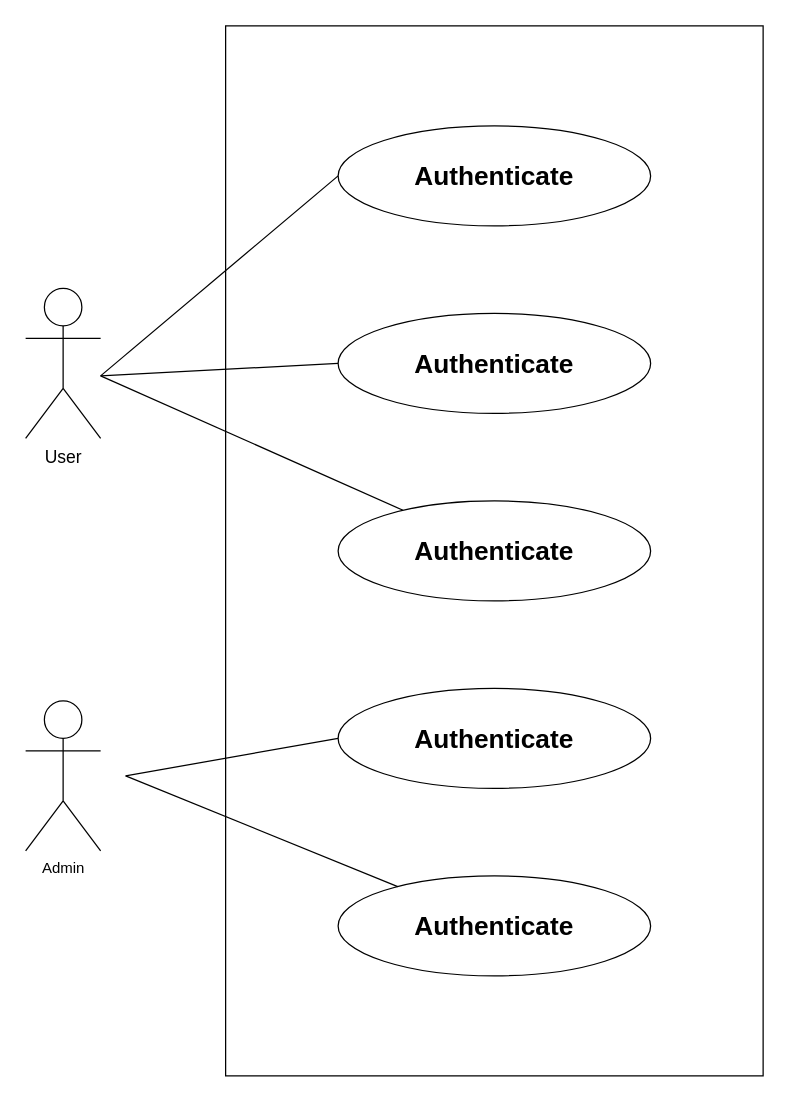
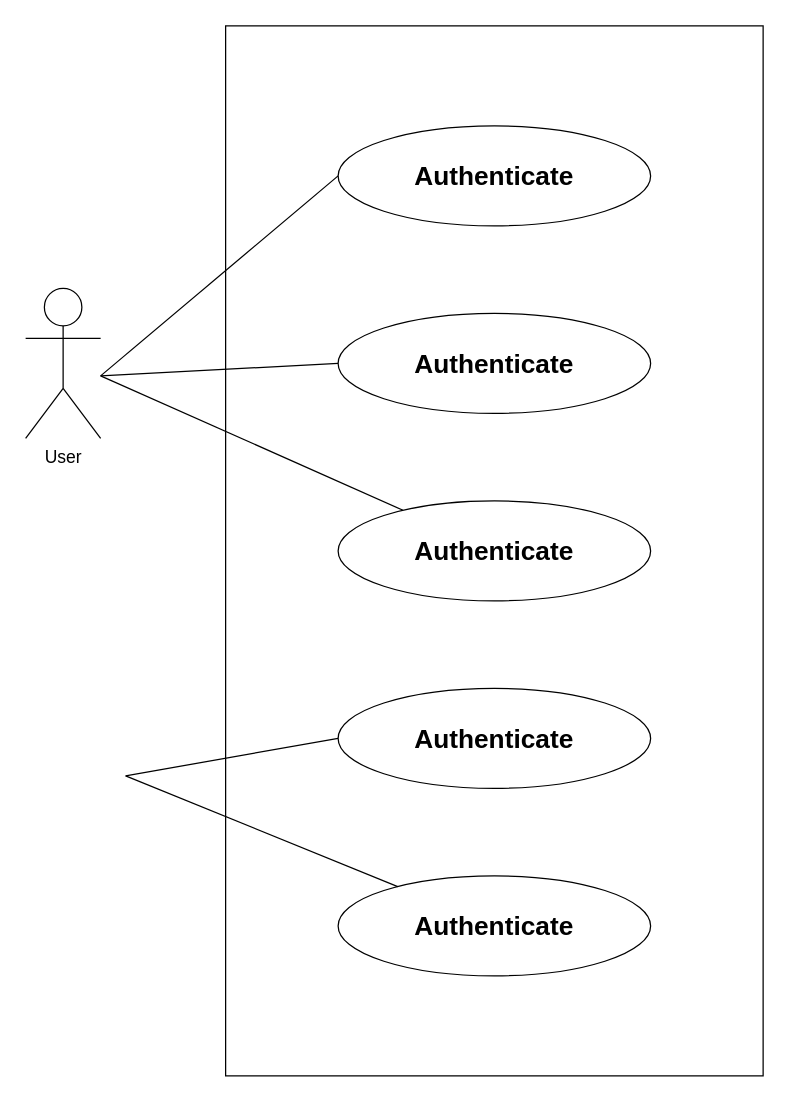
node "Admin": removed
